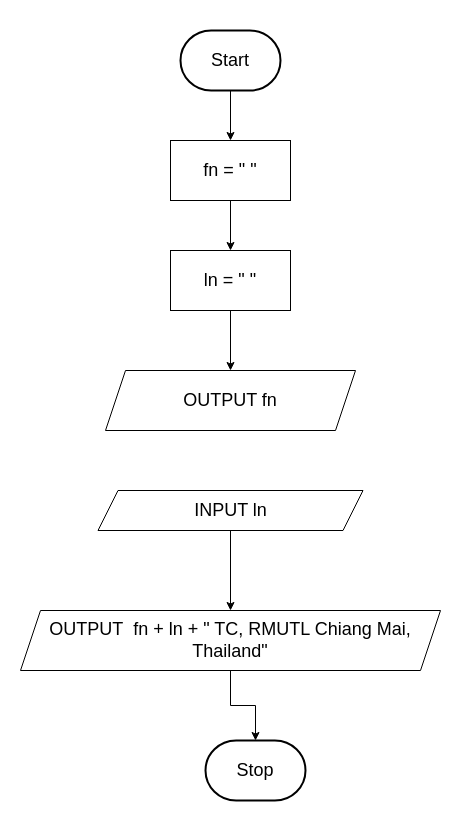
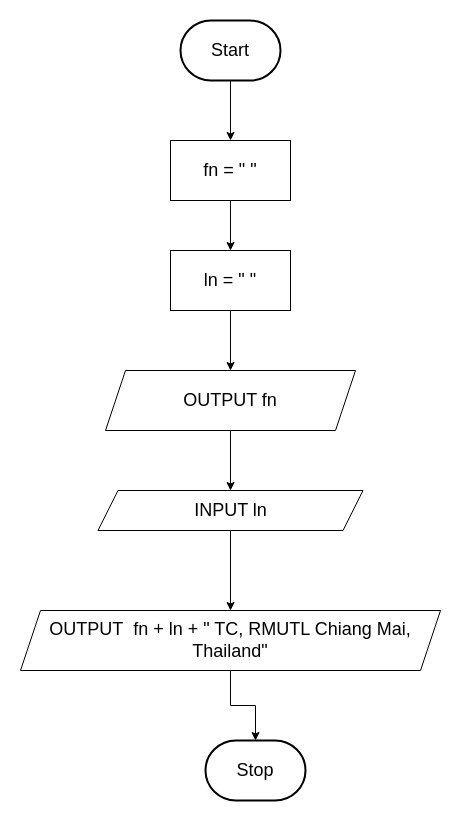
node "Start": moved (231, 61) -> (231, 51)
edge "OUTPUT fn" -> "INPUT ln": added
